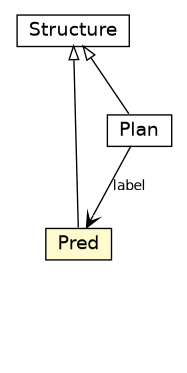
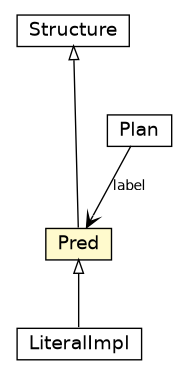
edge "Plan" -> "Structure": removed
node "LiteralImpl": added
